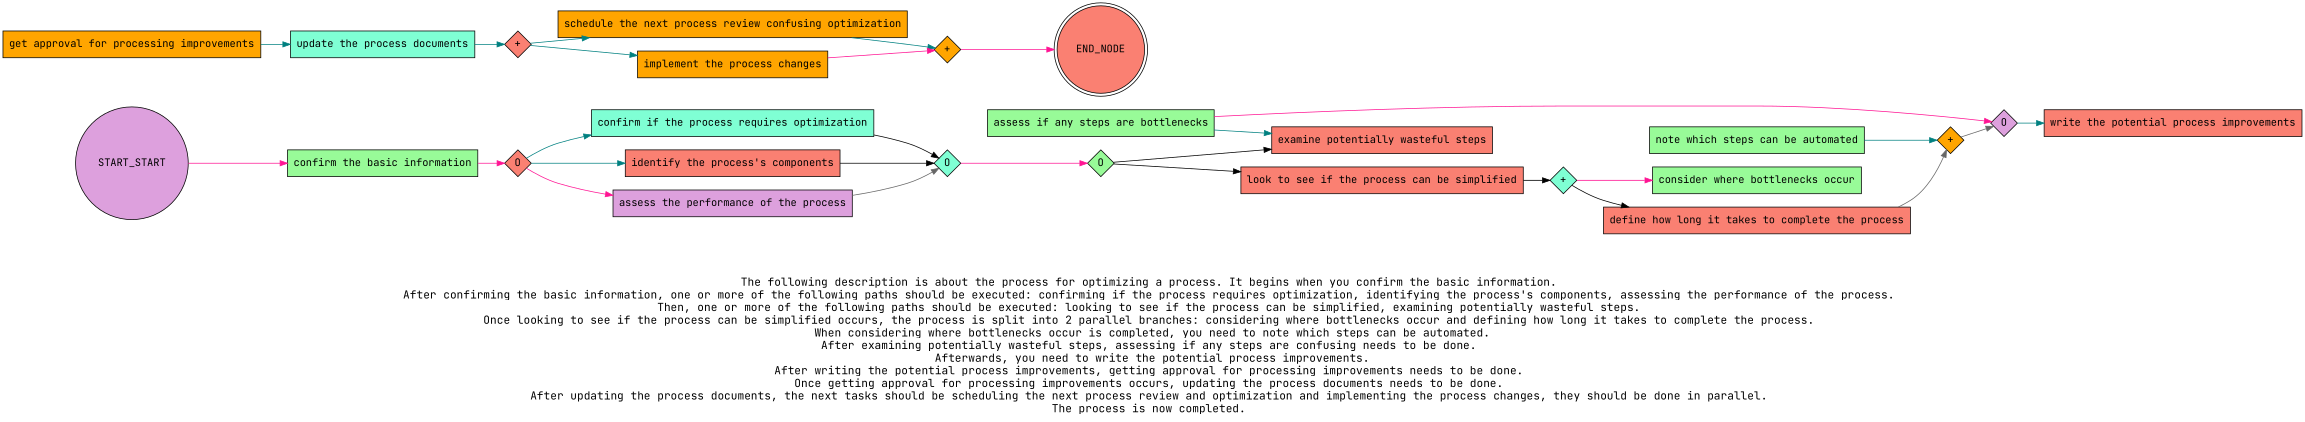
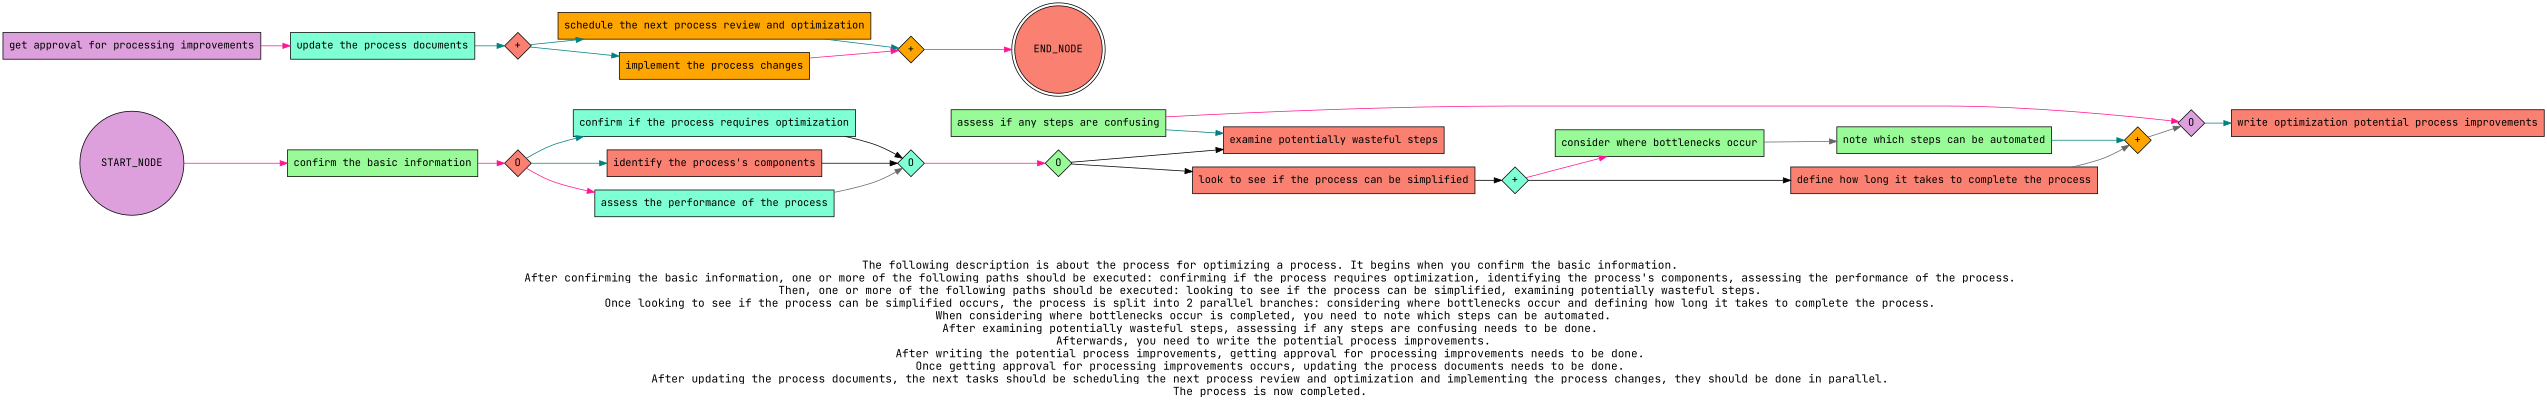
node "schedule the next process review confusing optimization": label "schedule the next process review confusing optimization" -> "schedule the next process review and optimization"
node "get approval for processing improvements": fillcolor orange -> plum
edge "get approval for processing improvements" -> "update the process documents": color teal -> deeppink
node "assess if any steps are bottlenecks": label "assess if any steps are bottlenecks" -> "assess if any steps are confusing"
node "write the potential process improvements": label "write the potential process improvements" -> "write optimization potential process improvements"
edge "consider where bottlenecks occur" -> "note which steps can be automated": added
node "START_START": label "START_START" -> "START_NODE"
node "assess the performance of the process": fillcolor plum -> aquamarine
